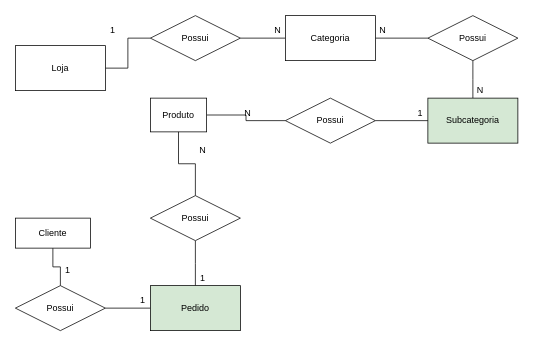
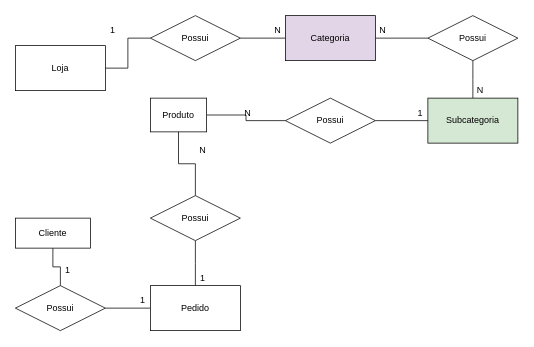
node "Categoria": fillcolor #ffffff -> #e1d5e7
node "Pedido": fillcolor #d5e8d4 -> #ffffff
